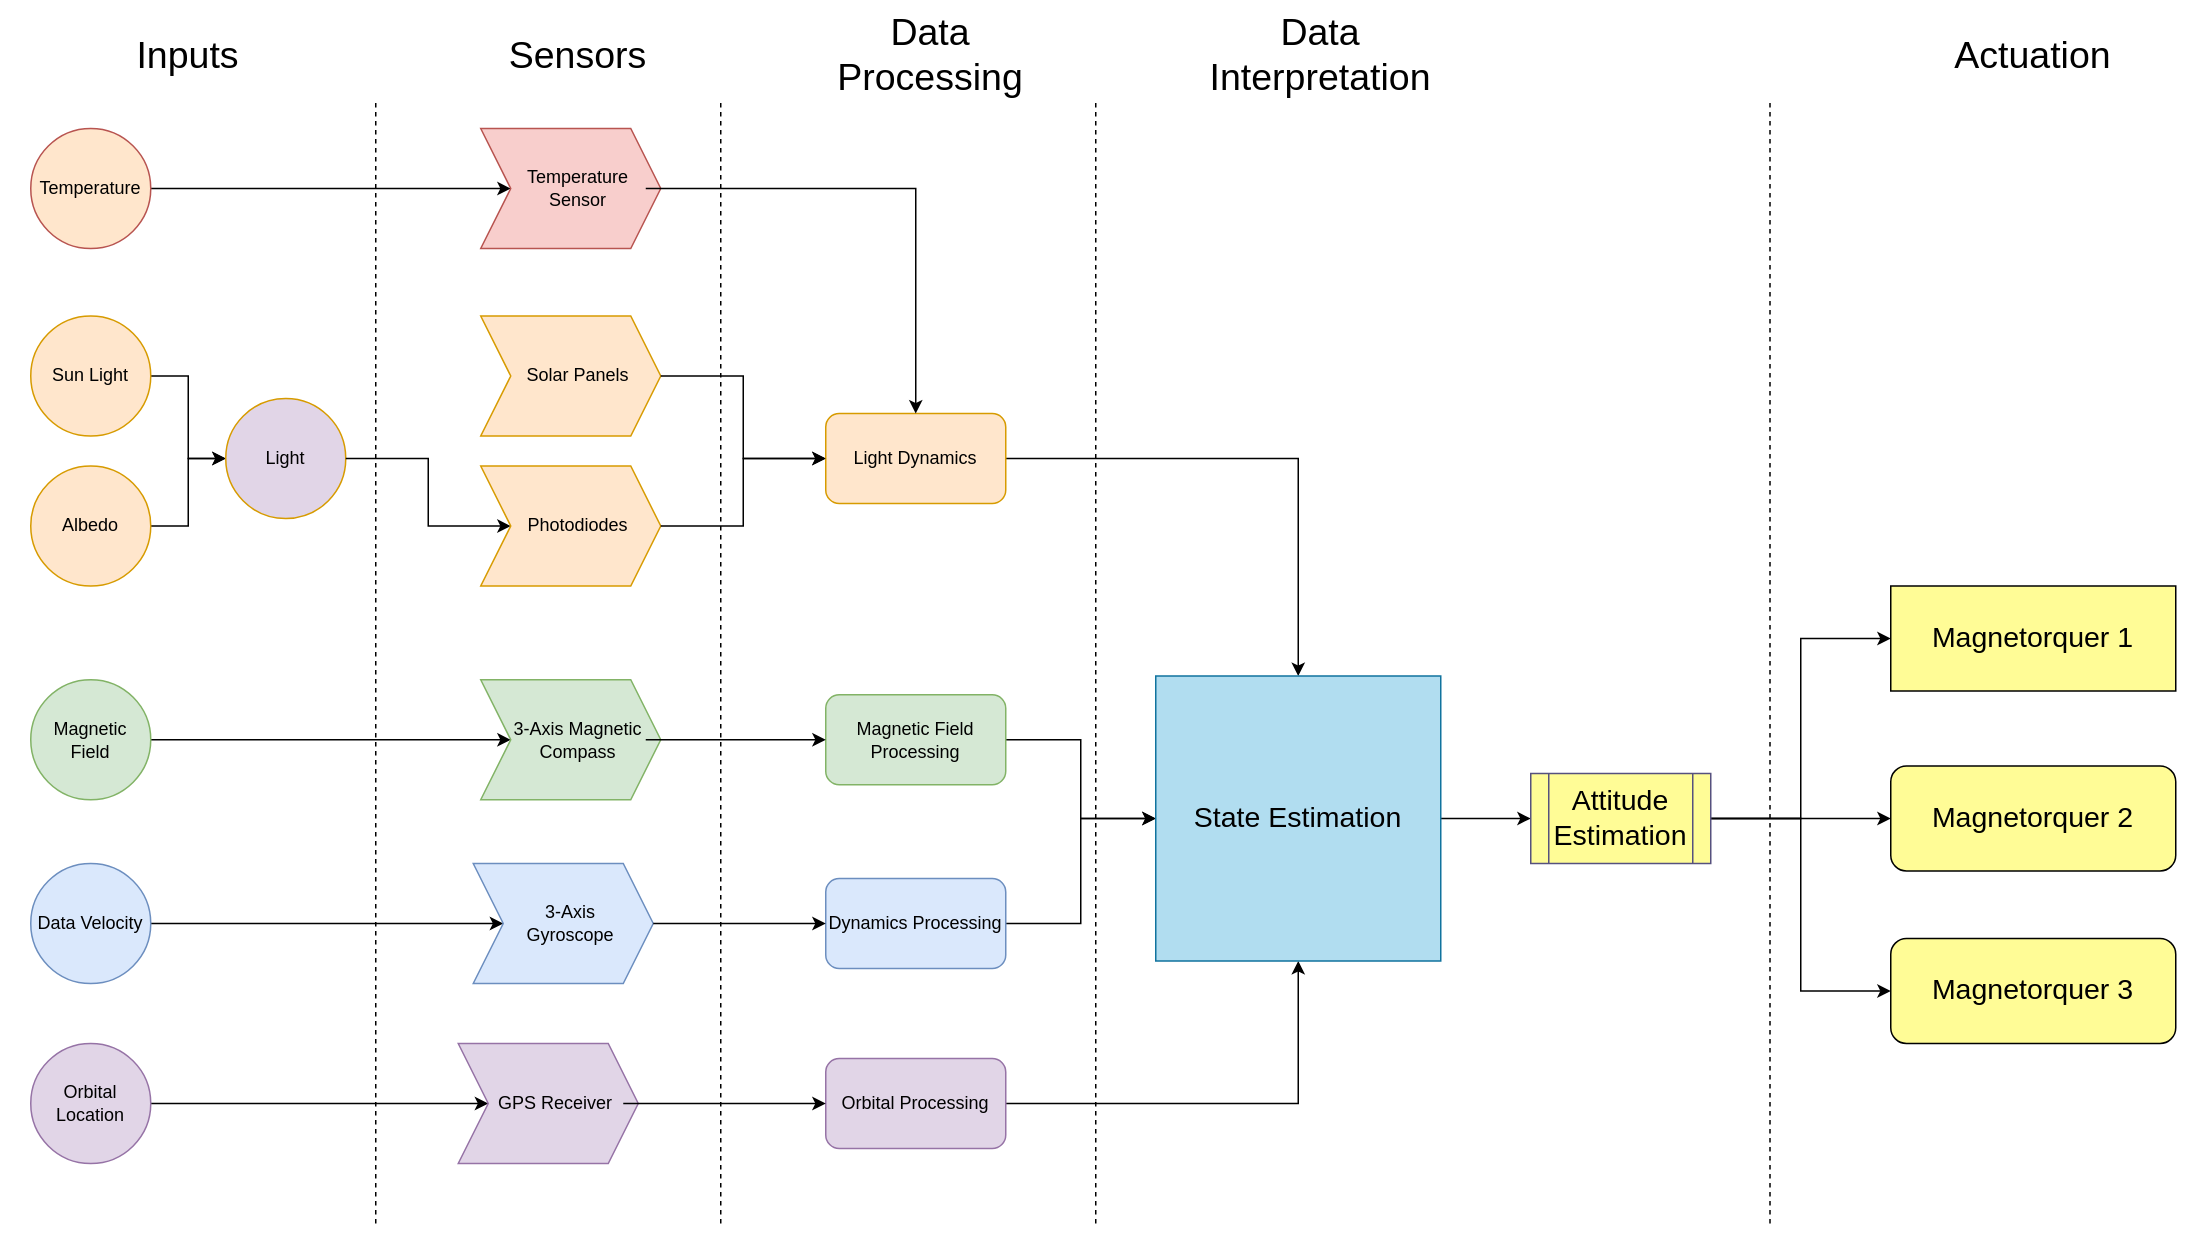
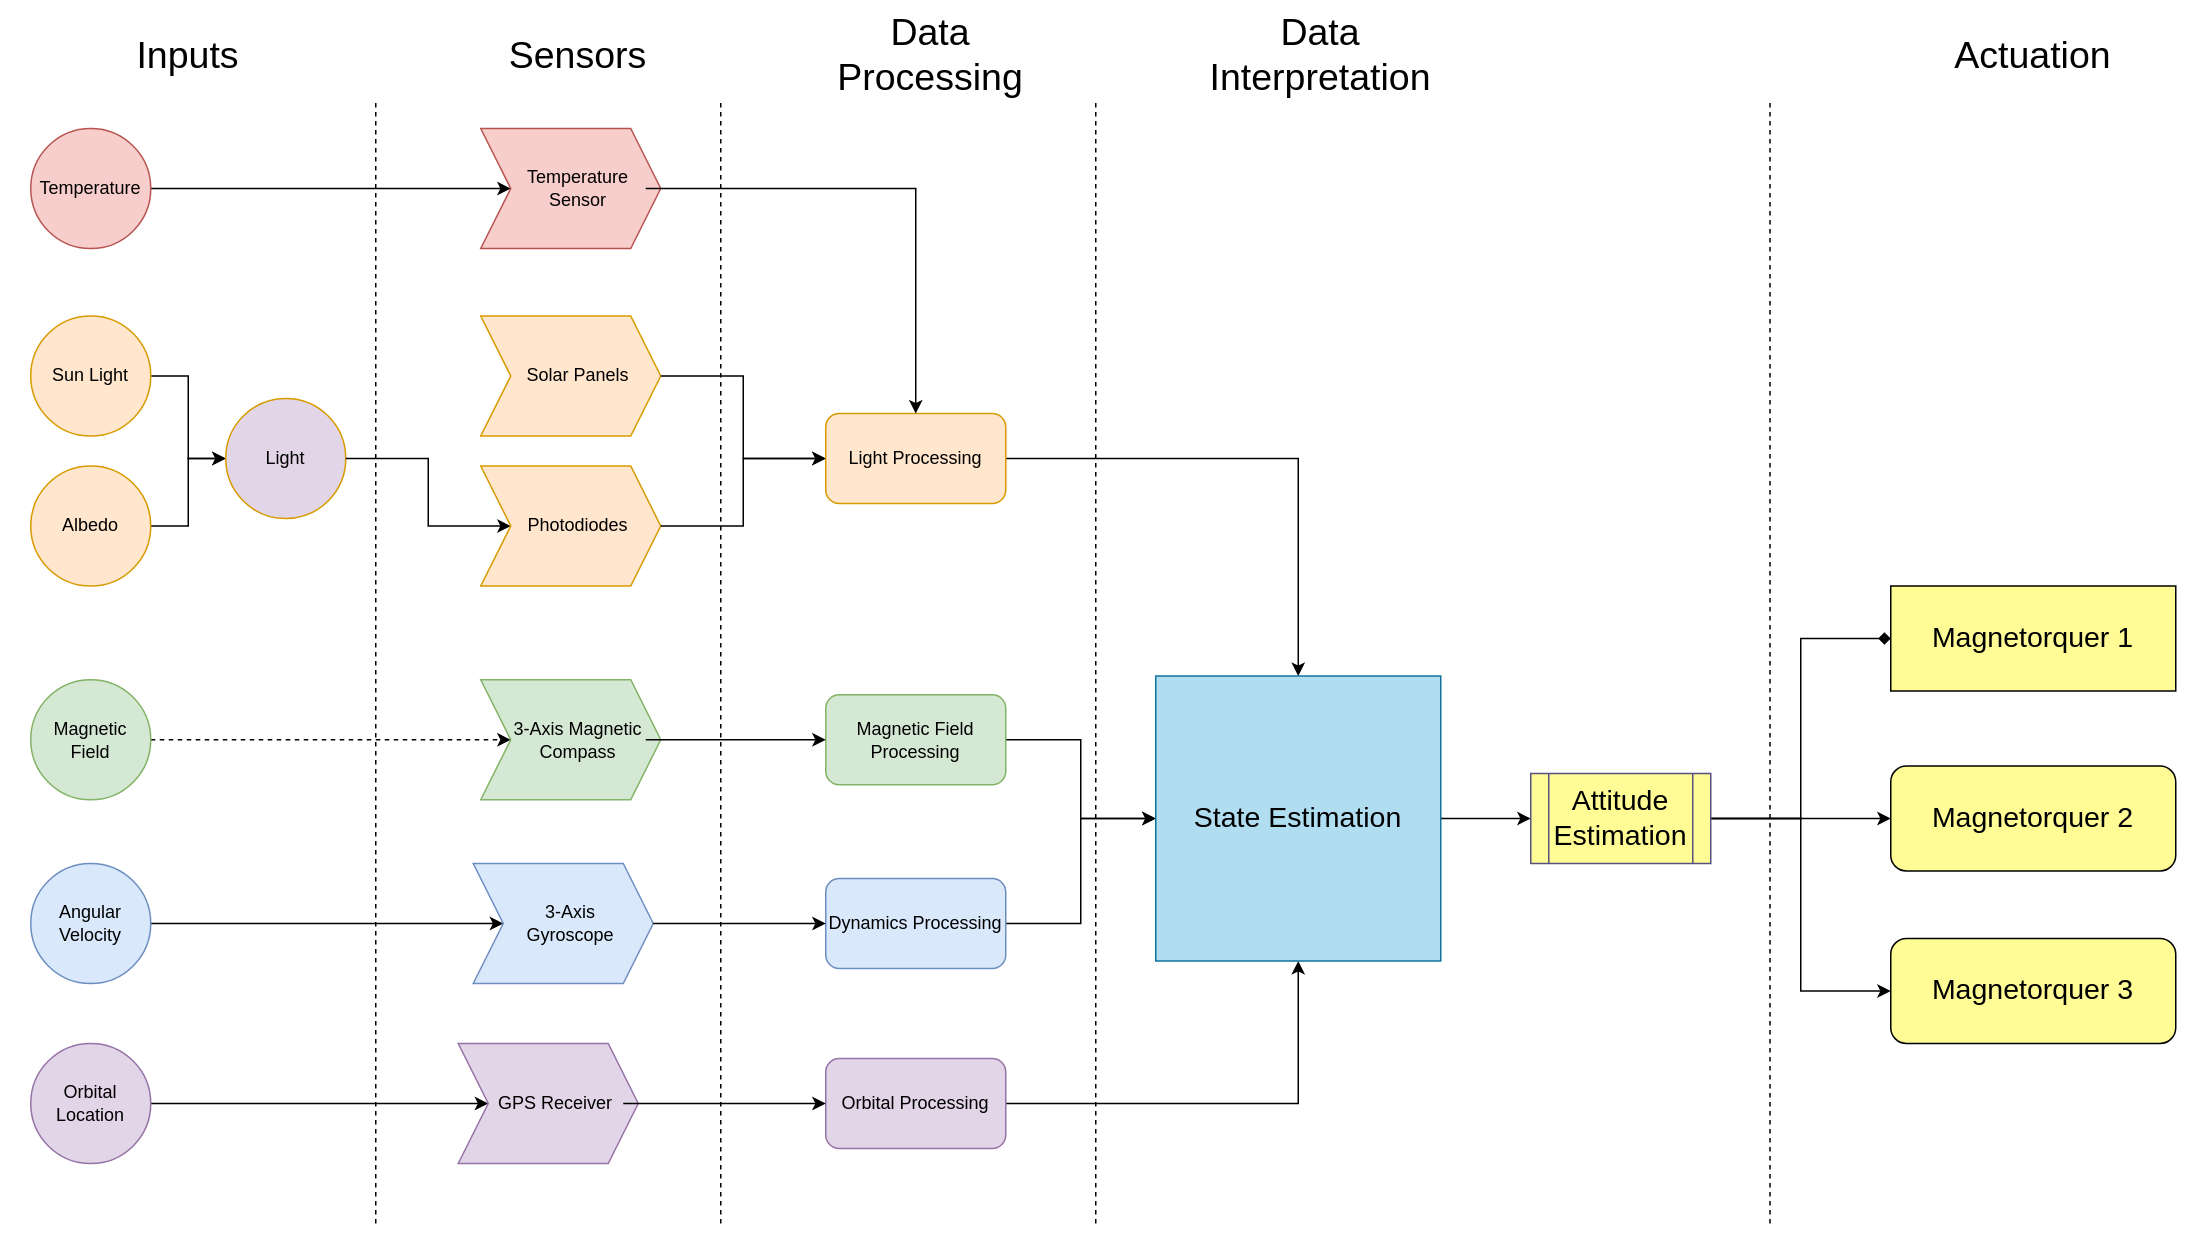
node "Temperature": fillcolor #ffe6cc -> #f8cecc
node "Light Dynamics": label "Light Dynamics" -> "Light Processing"
edge "Attitude Estimation" -> "Magnetorquer 1": arrowhead classic -> diamond
edge "Magnetic Field" -> "3-Axis Magnetic Compass": style solid -> dashed
node "Data Velocity": label "Data Velocity" -> "Angular Velocity"
